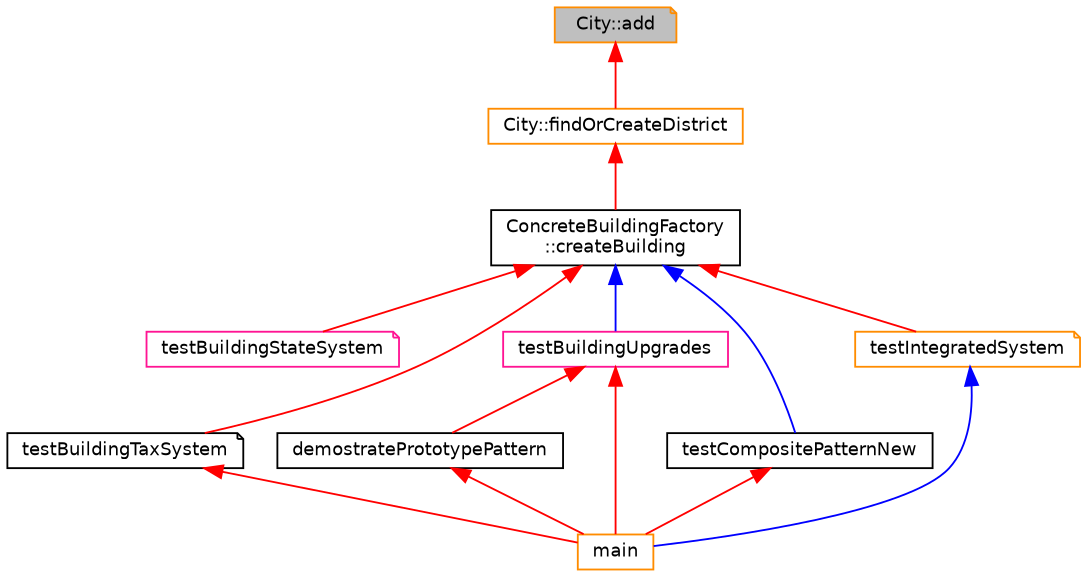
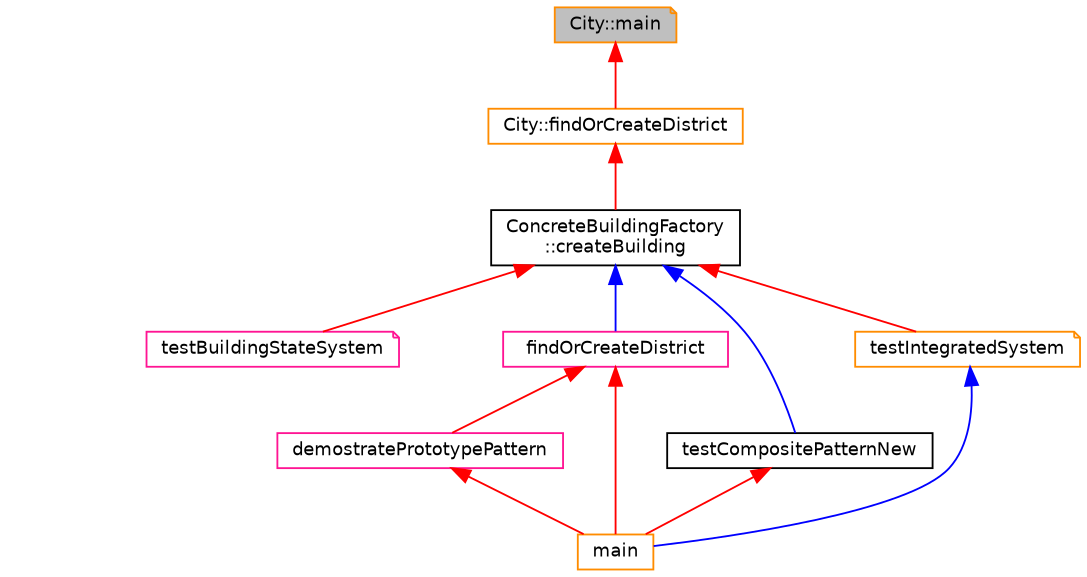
node "City::add": label "City::add" -> "City::main"
node "testBuildingUpgrades": label "testBuildingUpgrades" -> "findOrCreateDistrict"
node "testBuildingTaxSystem": removed
node "demostratePrototypePattern": color black -> deeppink
